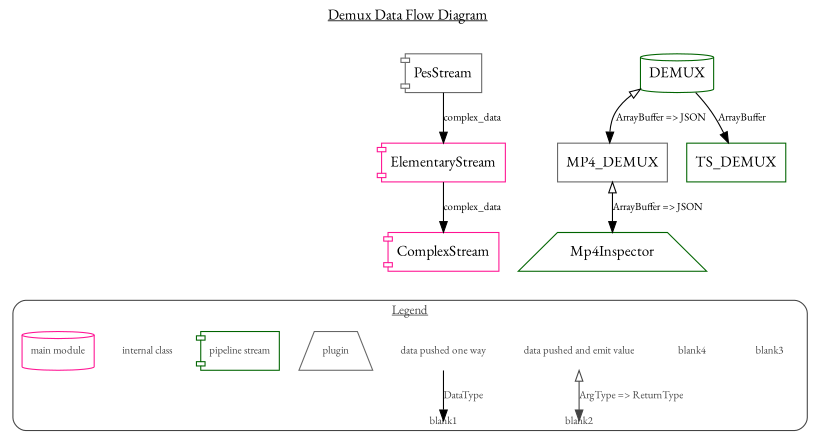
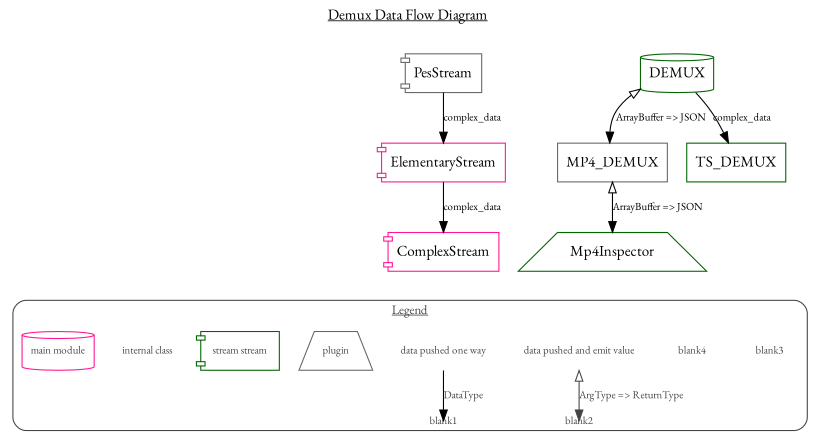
edge "DEMUX" -> "TS_DEMUX": label "ArrayBuffer" -> "complex_data"
node "pipeline stream": label "pipeline stream" -> "stream stream"
